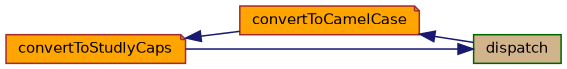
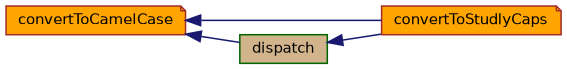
edge "convertToCamelCase" -> "convertToStudlyCaps": reversed
